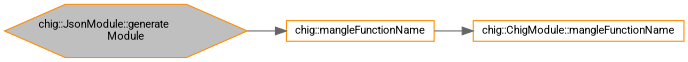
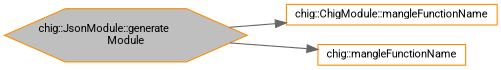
edge "chig::mangleFunctionName" -> "chig::ChigModule::mangleFunctionName": now "chig::JsonModule::generate Module" -> "chig::ChigModule::mangleFunctionName"
